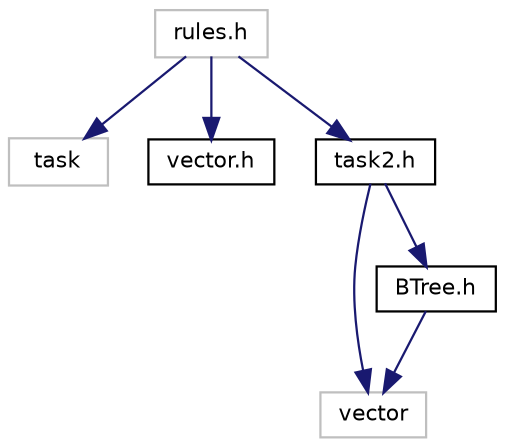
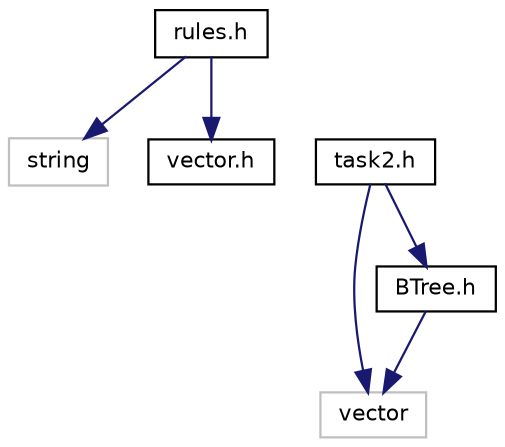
node "rules.h": color grey75 -> black
edge "rules.h" -> "task2.h": removed
node "task": label "task" -> "string"
